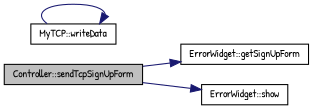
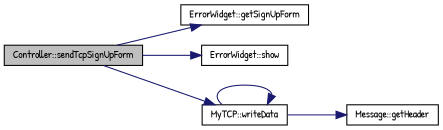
edge "Controller::sendTcpSignUpForm" -> "MyTCP::writeData": added
node "Message::getHeader": added
